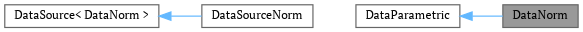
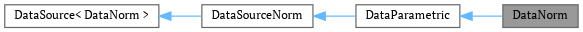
edge "DataParametric" -> "DataSourceNorm": added
